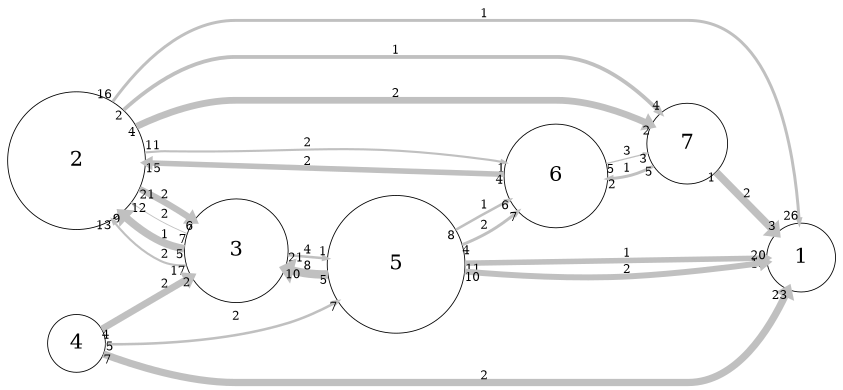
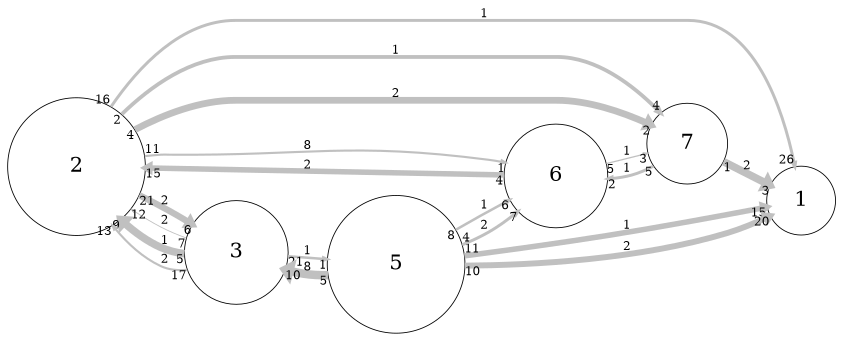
edge "2" -> "6": label "2" -> "8"
edge "6" -> "7": label "3" -> "1"
edge "3" -> "5": label "4" -> "1"
node "4": removed
